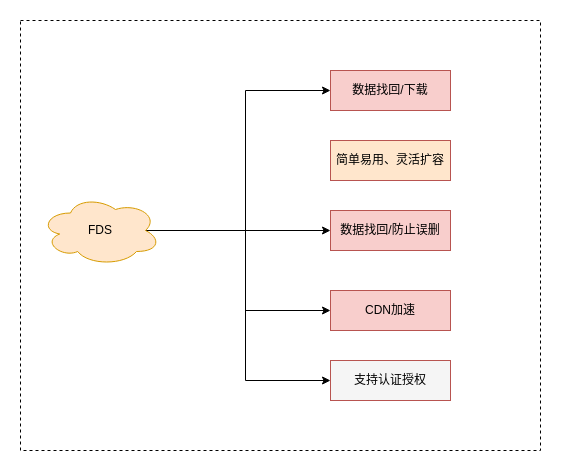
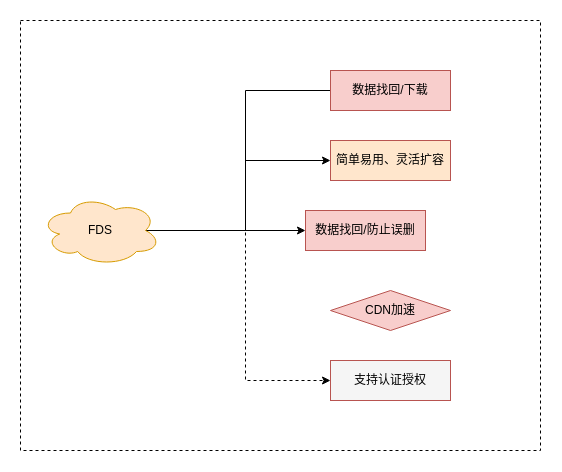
edge "FDS" -> "数据找回/下载": arrowhead classic -> none
edge "FDS" -> "简单易用、灵活扩容": added
node "数据找回/防止误删": moved (391, 231) -> (366, 231)
edge "FDS" -> "CDN加速": removed
node "CDN加速": shape rectangle -> diamond
edge "FDS" -> "支持认证授权": style solid -> dashed
